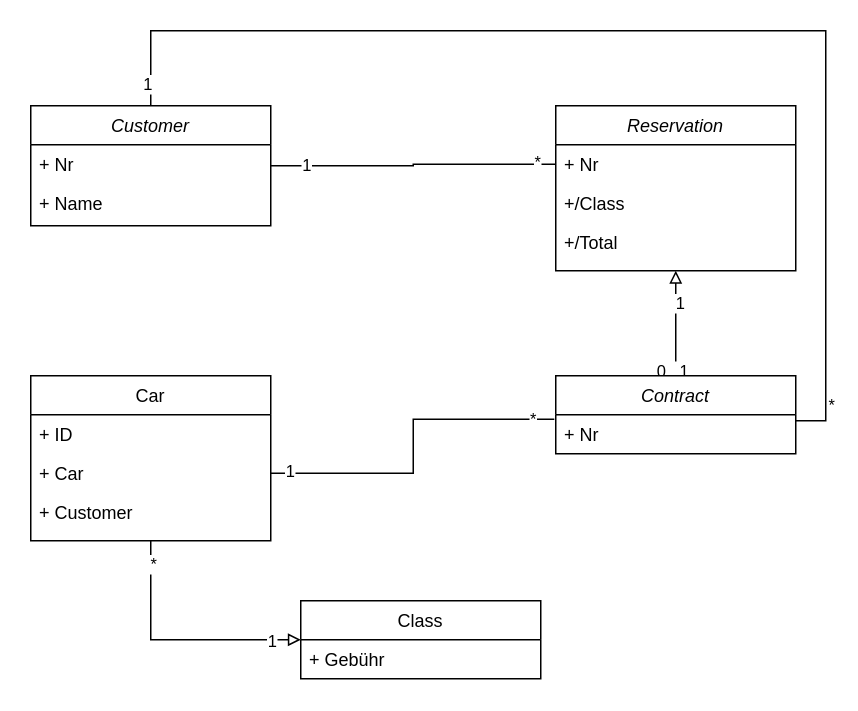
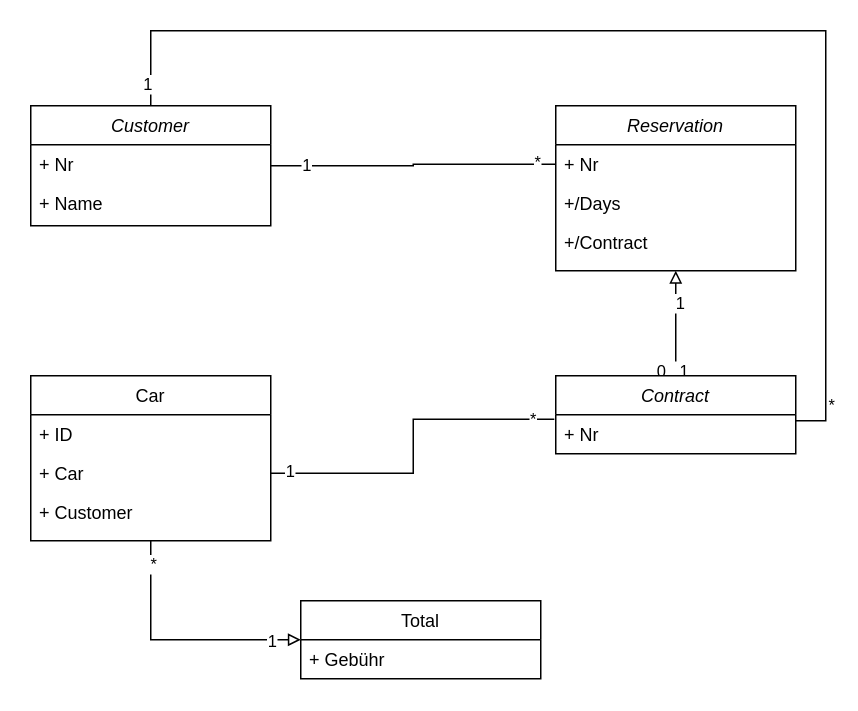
node "+/Class": label "+/Class" -> "+/Days"
node "+/Total": label "+/Total" -> "+/Contract"
node "Class": label "Class" -> "Total"
